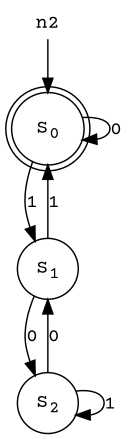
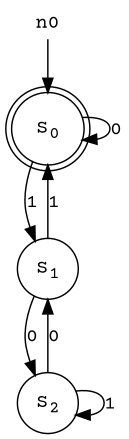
node "n2": label "n2" -> "n0"
